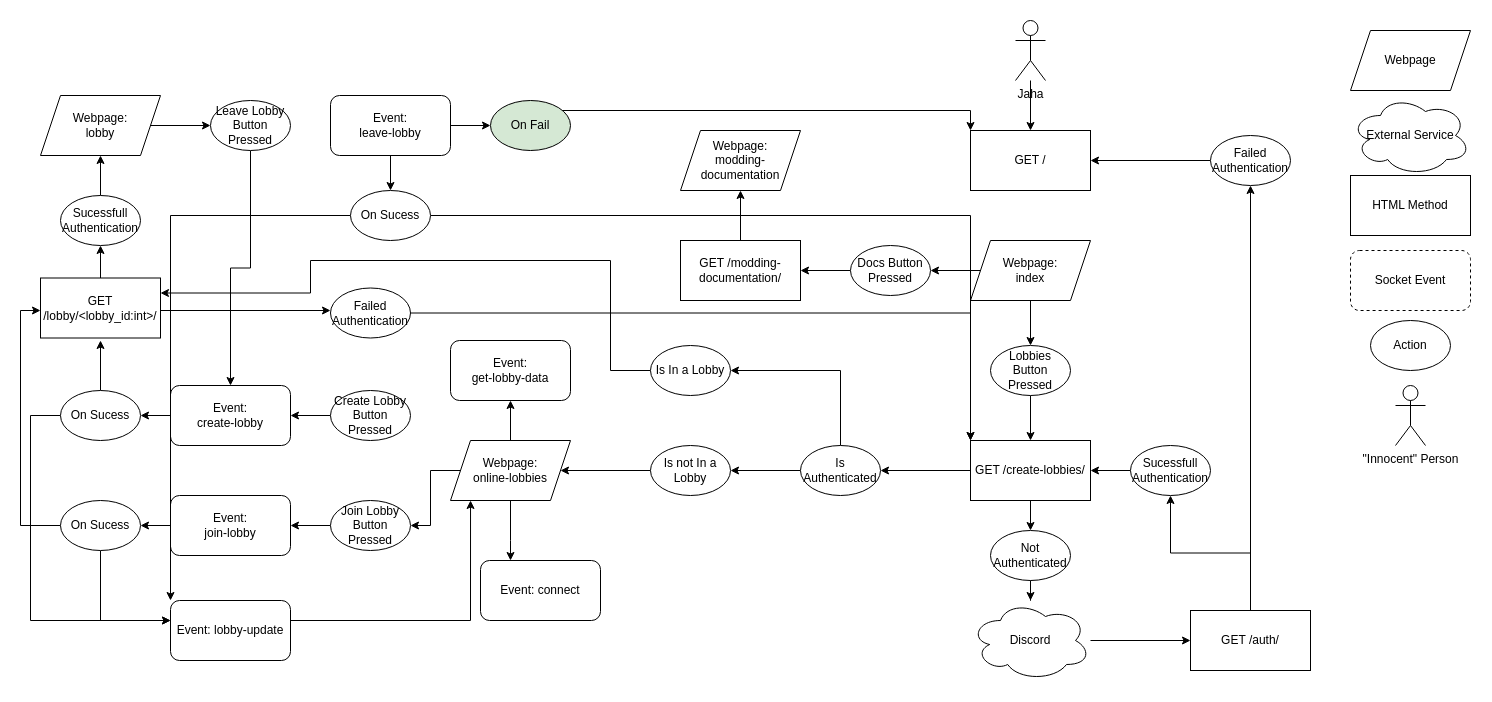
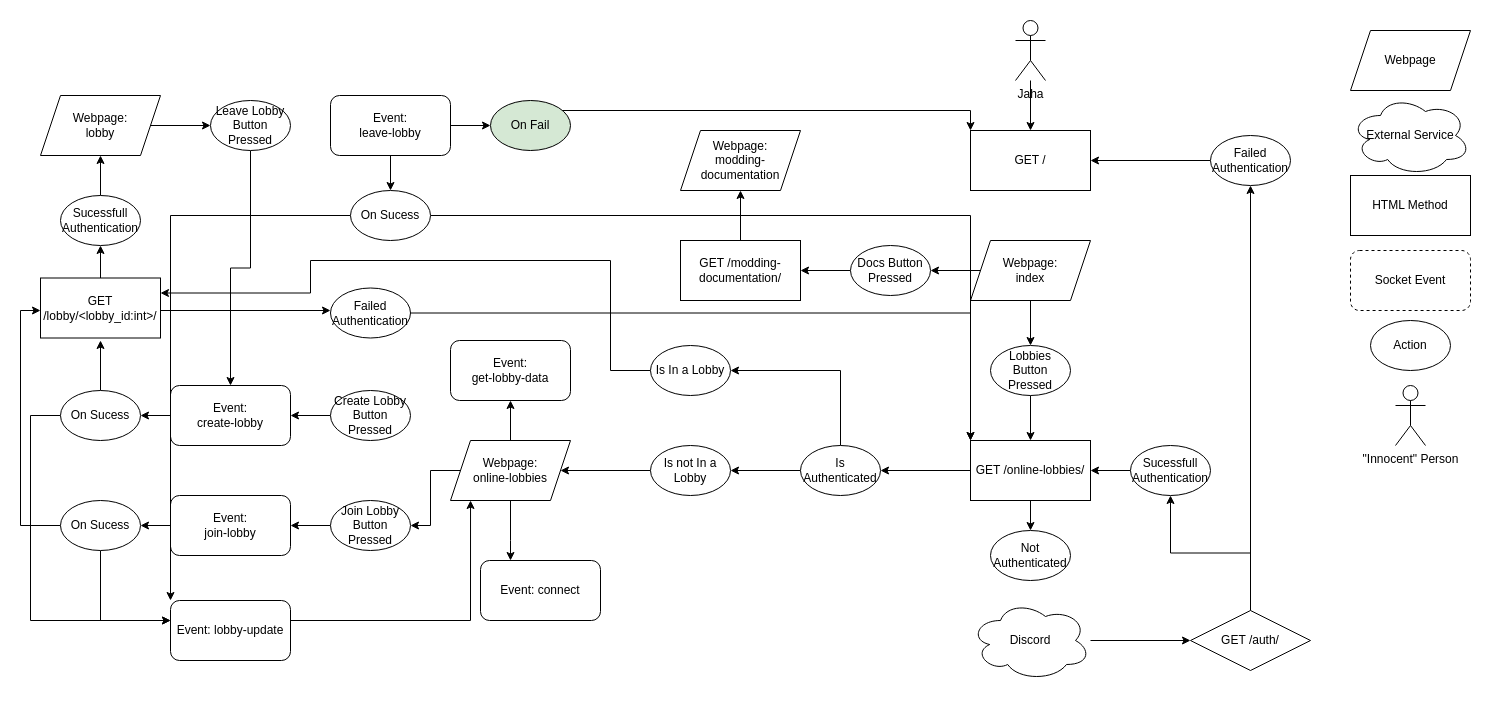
node "GET /create-lobbies/": label "GET /create-lobbies/" -> "GET /online-lobbies/"
edge "Not Authenticated" -> "Discord": removed
node "GET /auth/": shape rectangle -> diamond
